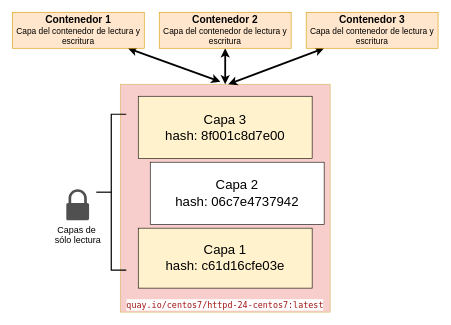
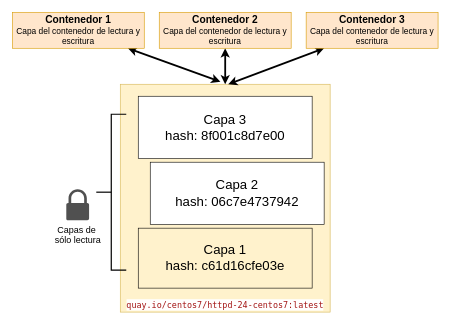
node "Capa 3 hash: 8f001c8d7e00": fillcolor #fff2cc -> #ffffff
node "quay.io/centos7/httpd-24-centos7:latest": fillcolor #f8cecc -> #fff2cc
